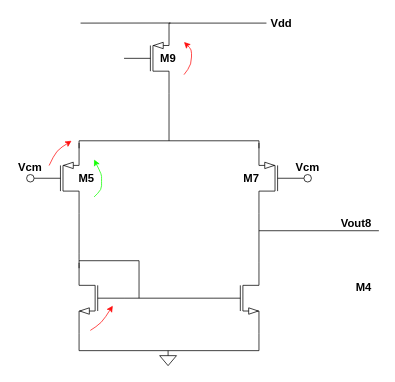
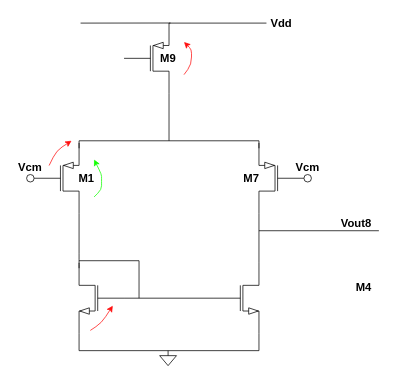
node "M5": label "M5" -> "M1"
